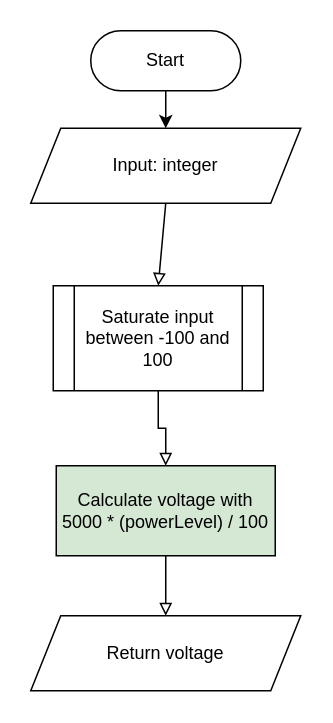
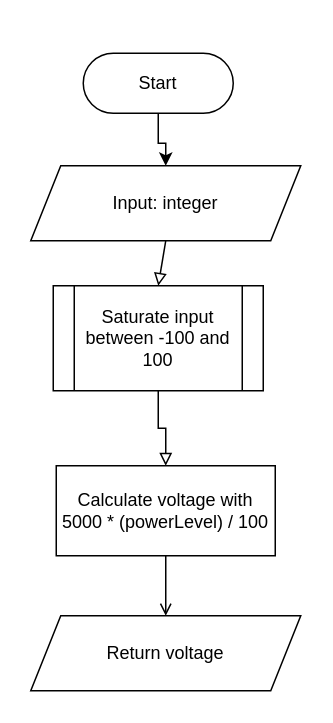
node "Start": moved (166, 61) -> (158, 83)
node "Input: integer": moved (166, 166) -> (166, 203)
node "Calculate voltage with 5000 * (powerLevel) / 100": fillcolor #d5e8d4 -> #ffffff
edge "Calculate voltage with 5000 * (powerLevel) / 100" -> "Return voltage": arrowhead block -> open
